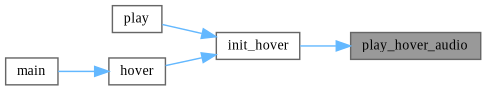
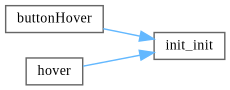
node "play": label "play" -> "buttonHover"
node "init_hover": label "init_hover" -> "init_init"
node "play_hover_audio": removed
node "main": removed
